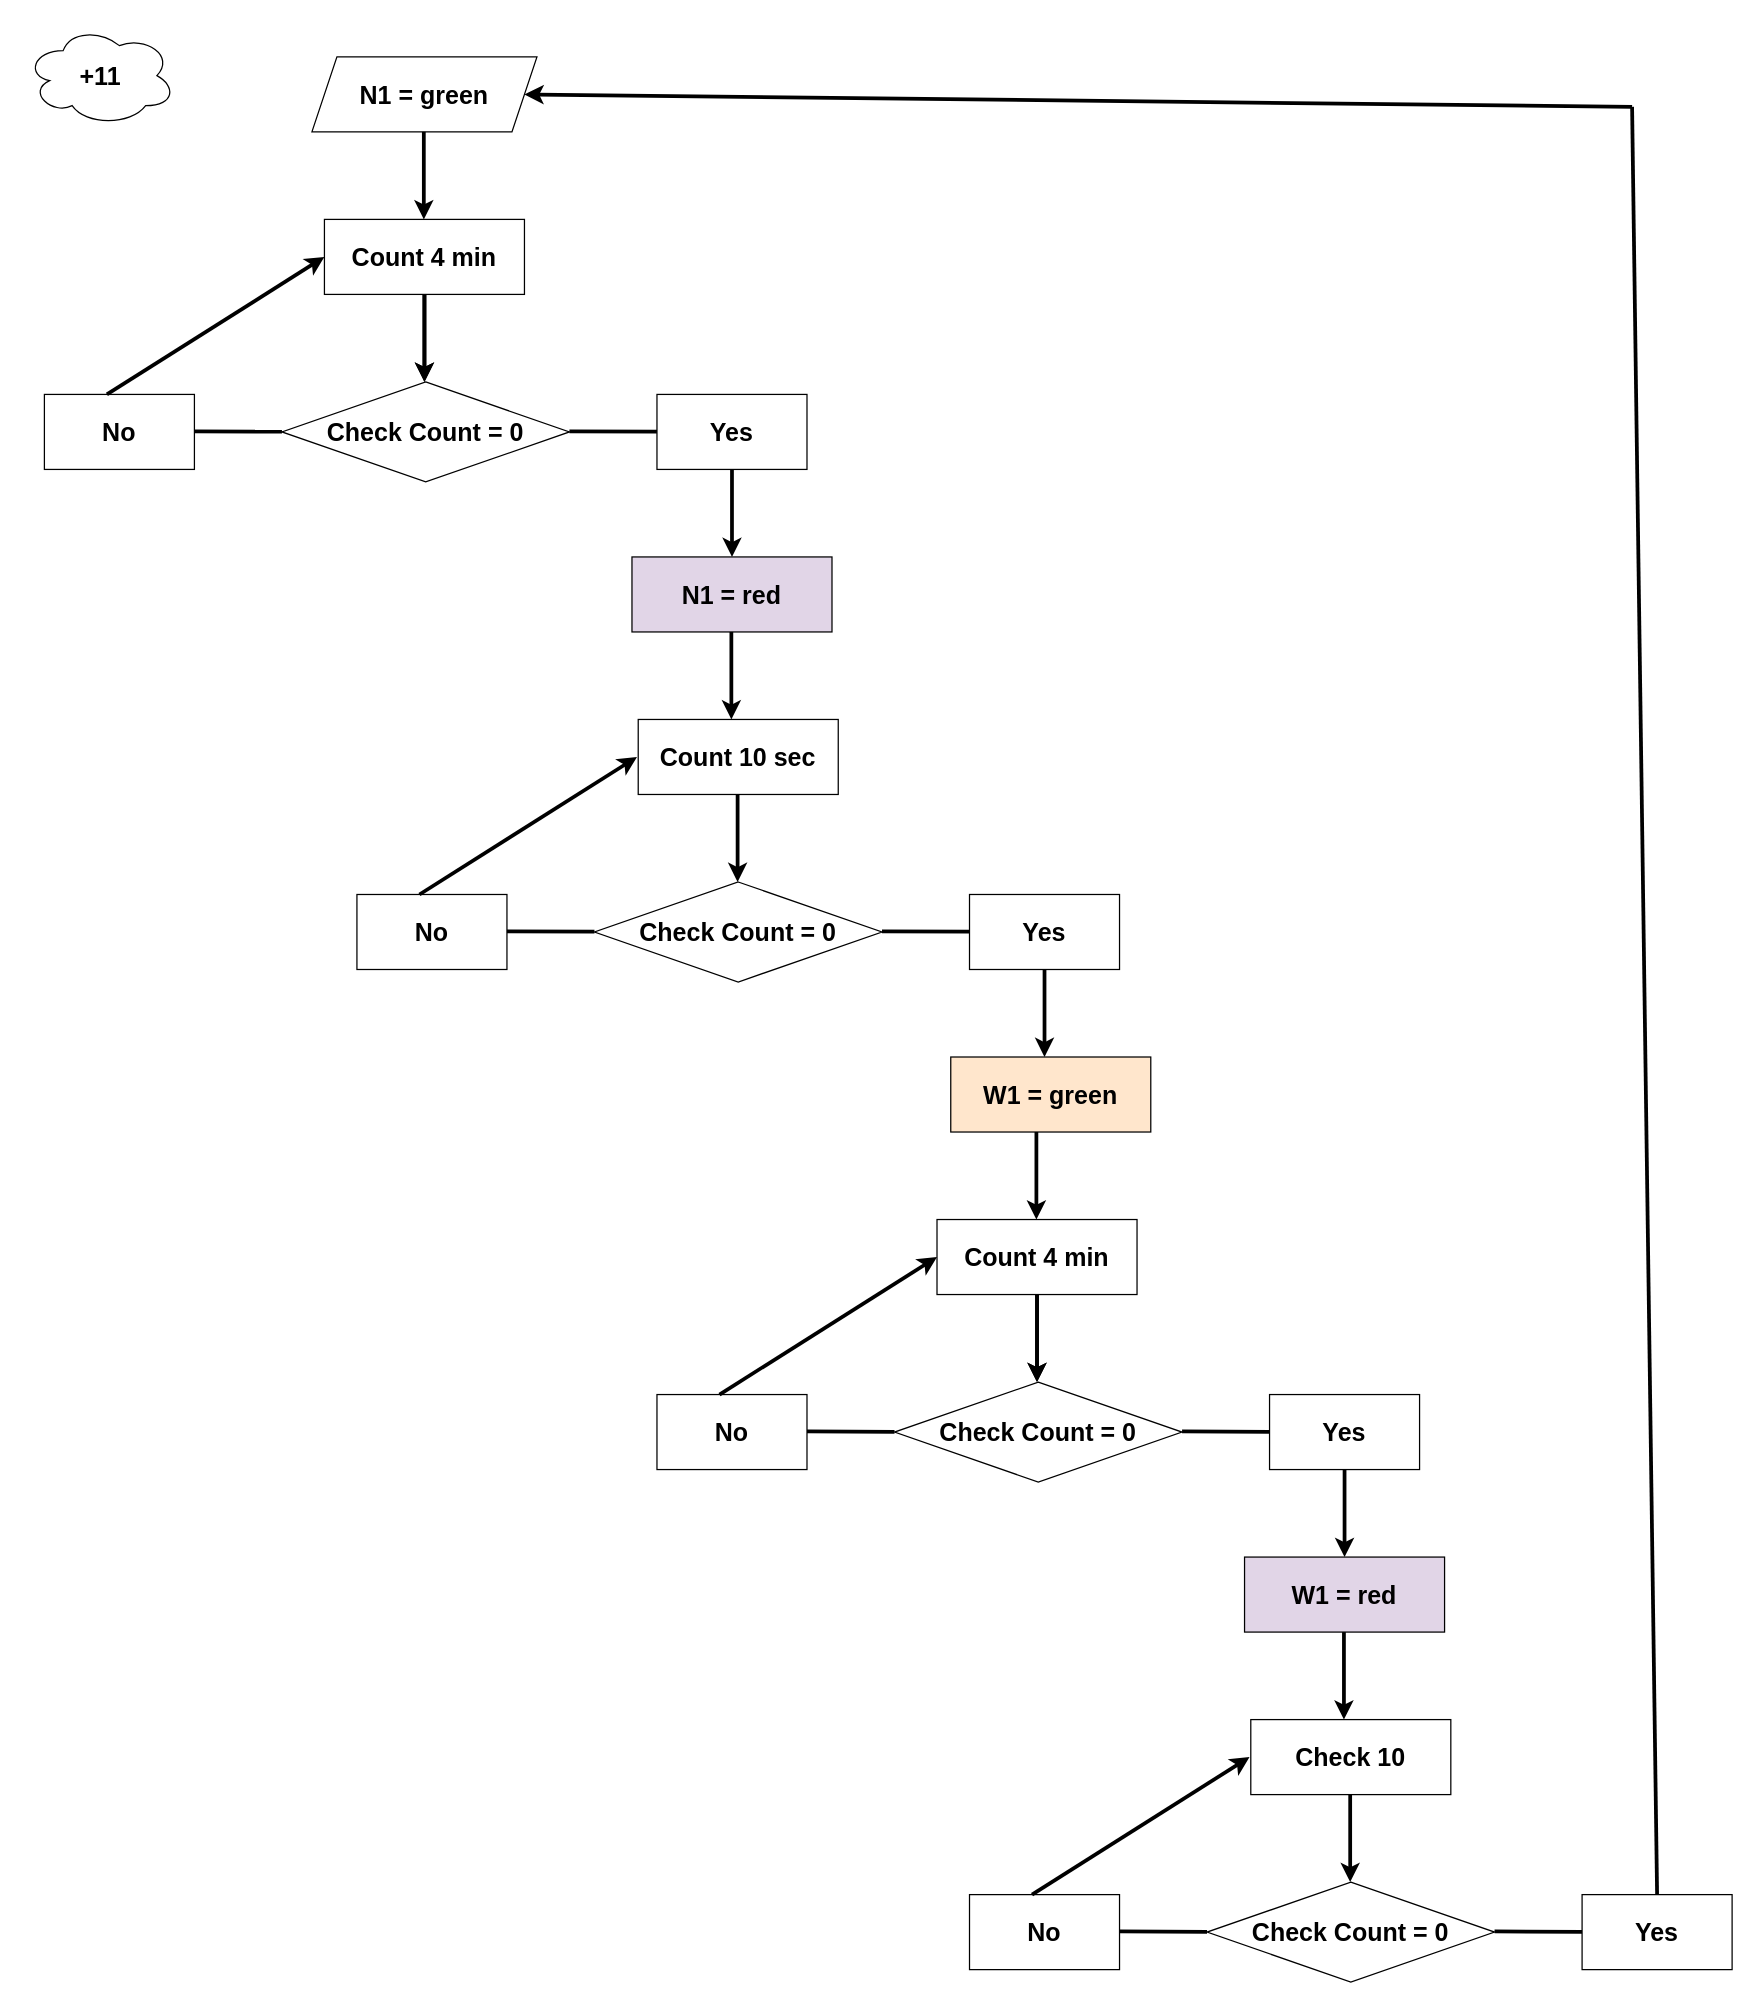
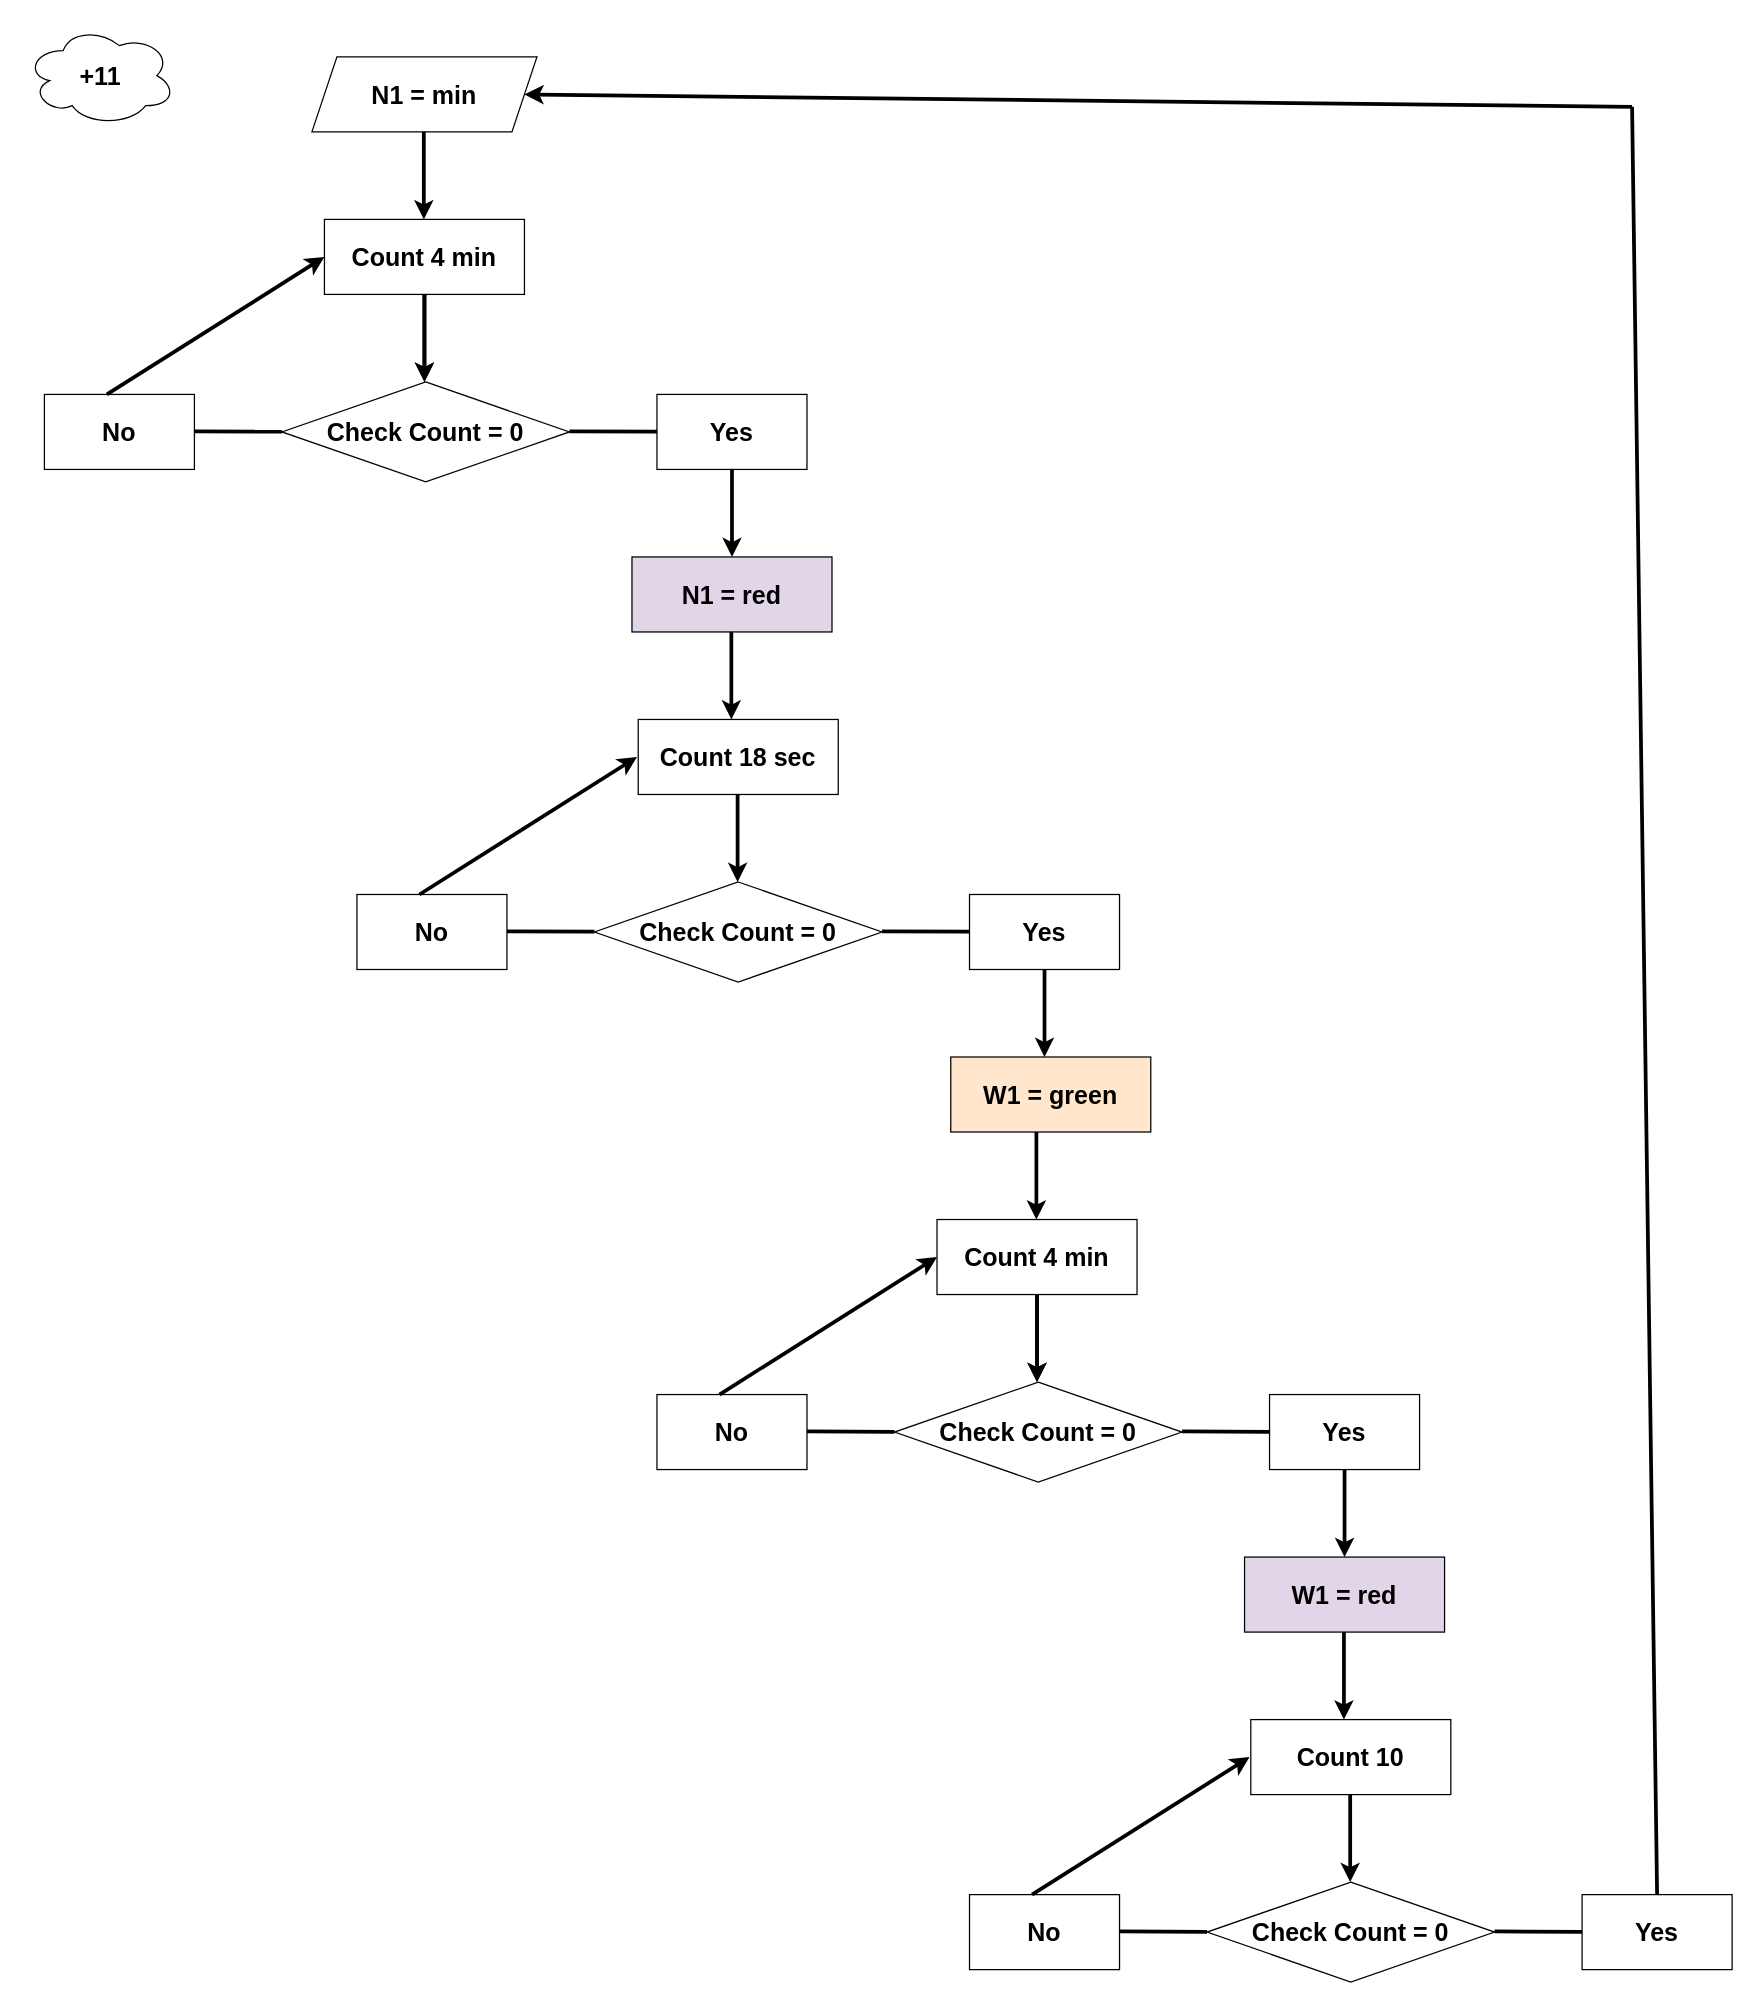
node "N1 = green": label "N1 = green" -> "N1 = min"
node "Count 10 sec": label "Count 10 sec" -> "Count 18 sec"
node "Check 10": label "Check 10" -> "Count 10"
